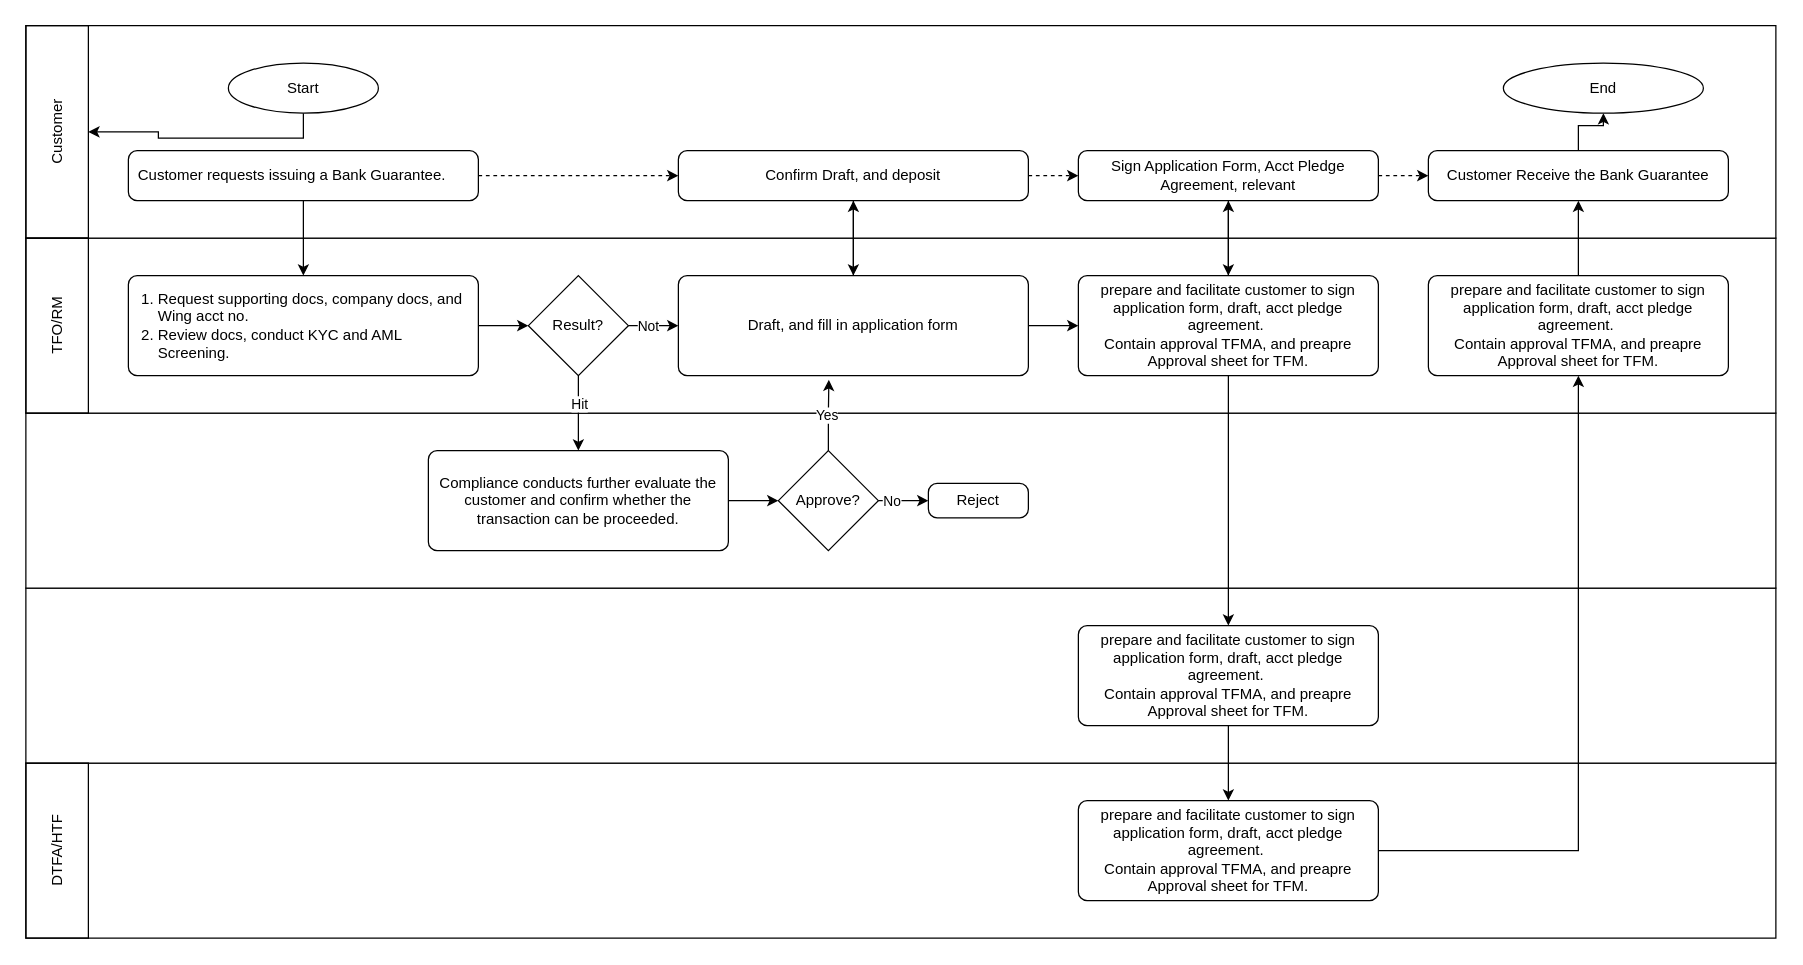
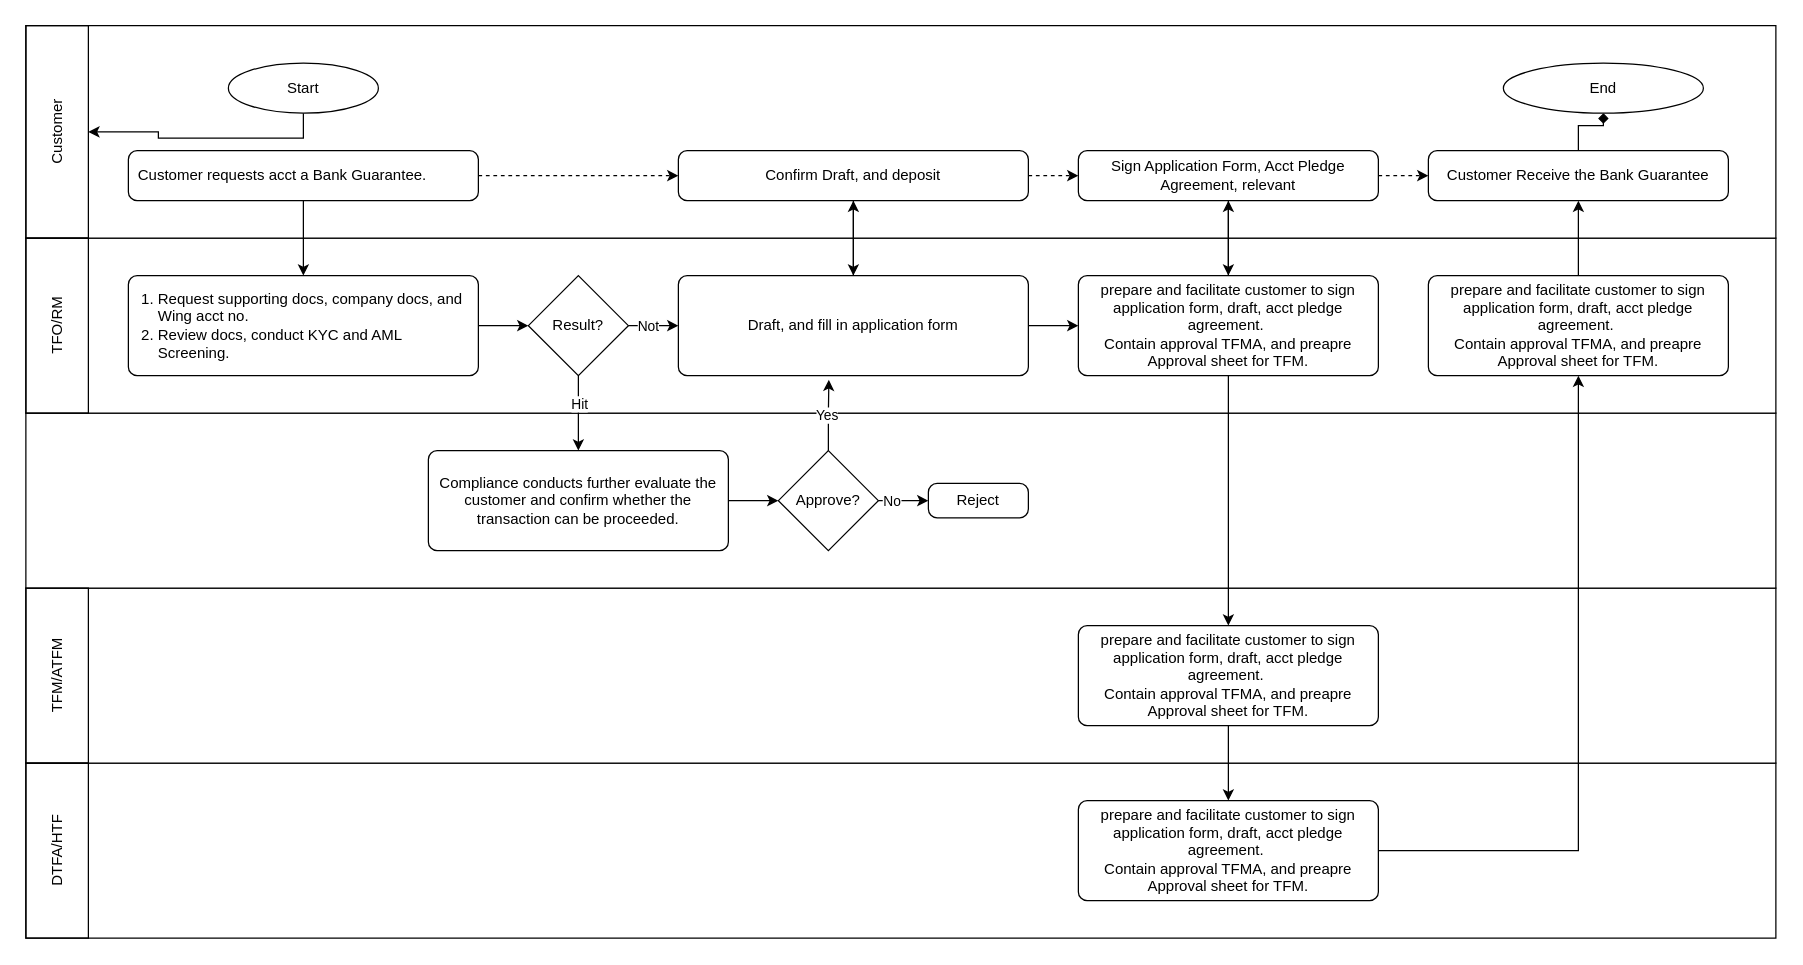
edge "Customer Receive the Bank Guarantee" -> "End": arrowhead classic -> diamond
node "Customer requests issuing a Bank Guarantee.": label "Customer requests issuing a Bank Guarantee." -> "Customer requests acct a Bank Guarantee."
node "TFM/ATFM": added
